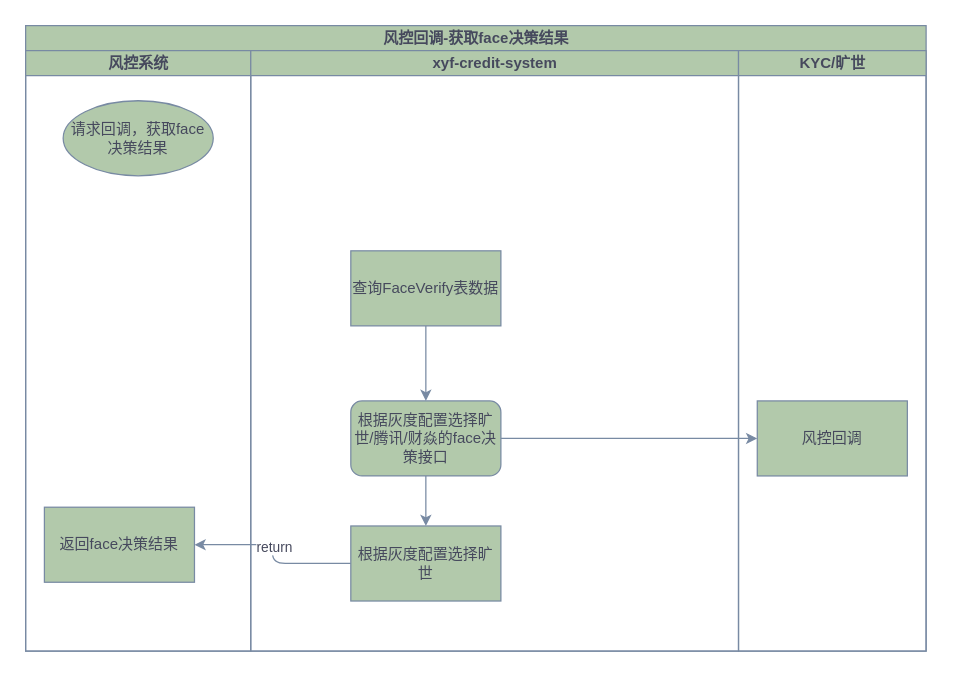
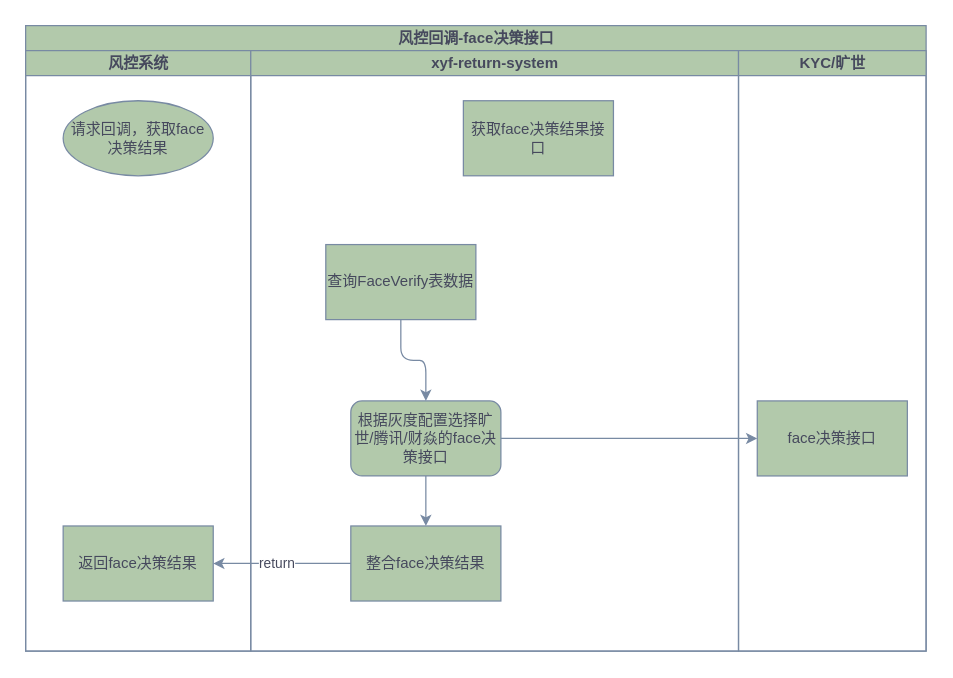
node "风控回调-获取face决策结果": label "风控回调-获取face决策结果" -> "风控回调-face决策接口"
node "xyf-credit-system": label "xyf-credit-system" -> "xyf-return-system"
node "获取face决策结果接口": added
node "查询FaceVerify表数据": moved (426, 288) -> (401, 282)
node "风控回调": label "风控回调" -> "face决策接口"
node "返回face决策结果": moved (119, 544) -> (138, 563)
node "根据灰度配置选择旷世": label "根据灰度配置选择旷世" -> "整合face决策结果"
